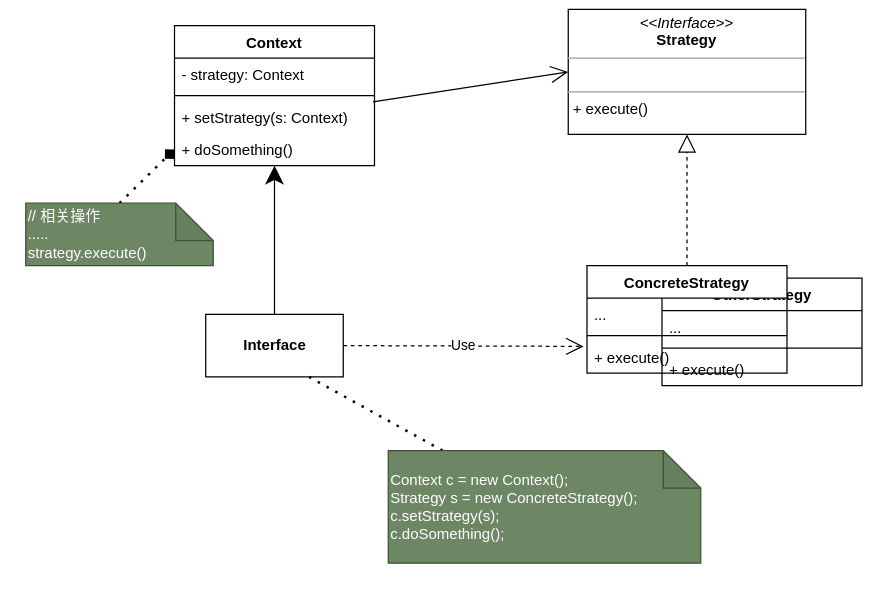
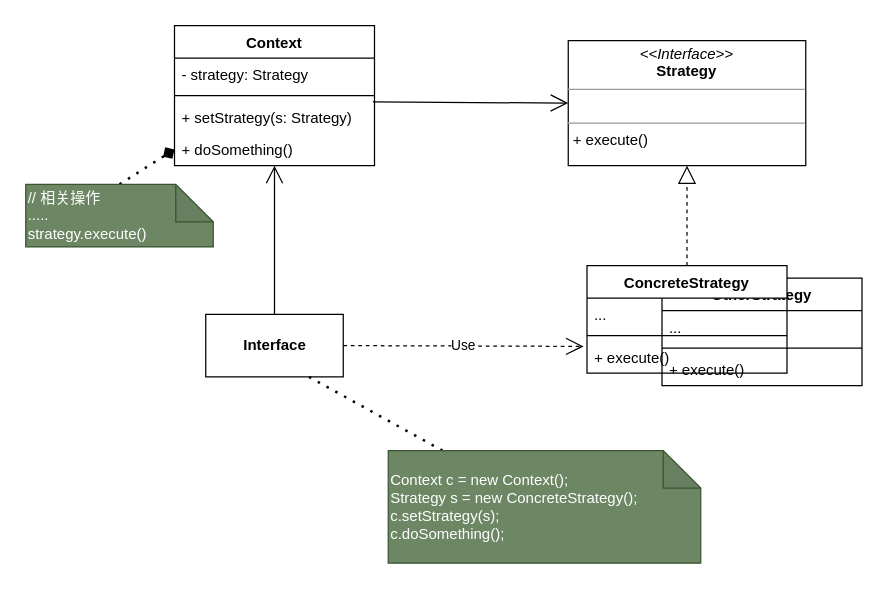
node "<<Interface>> Strategy + execute()": moved (687, 72) -> (687, 103)
node "- strategy: Context": label "- strategy: Context" -> "- strategy: Strategy"
node "+ setStrategy(s: Context)": label "+ setStrategy(s: Context)" -> "+ setStrategy(s: Strategy)"
edge "Interface" -> "+ doSomething()": arrowhead classic -> open
node "// 相关操作 ..... strategy.execute()": moved (119, 234) -> (119, 216)
